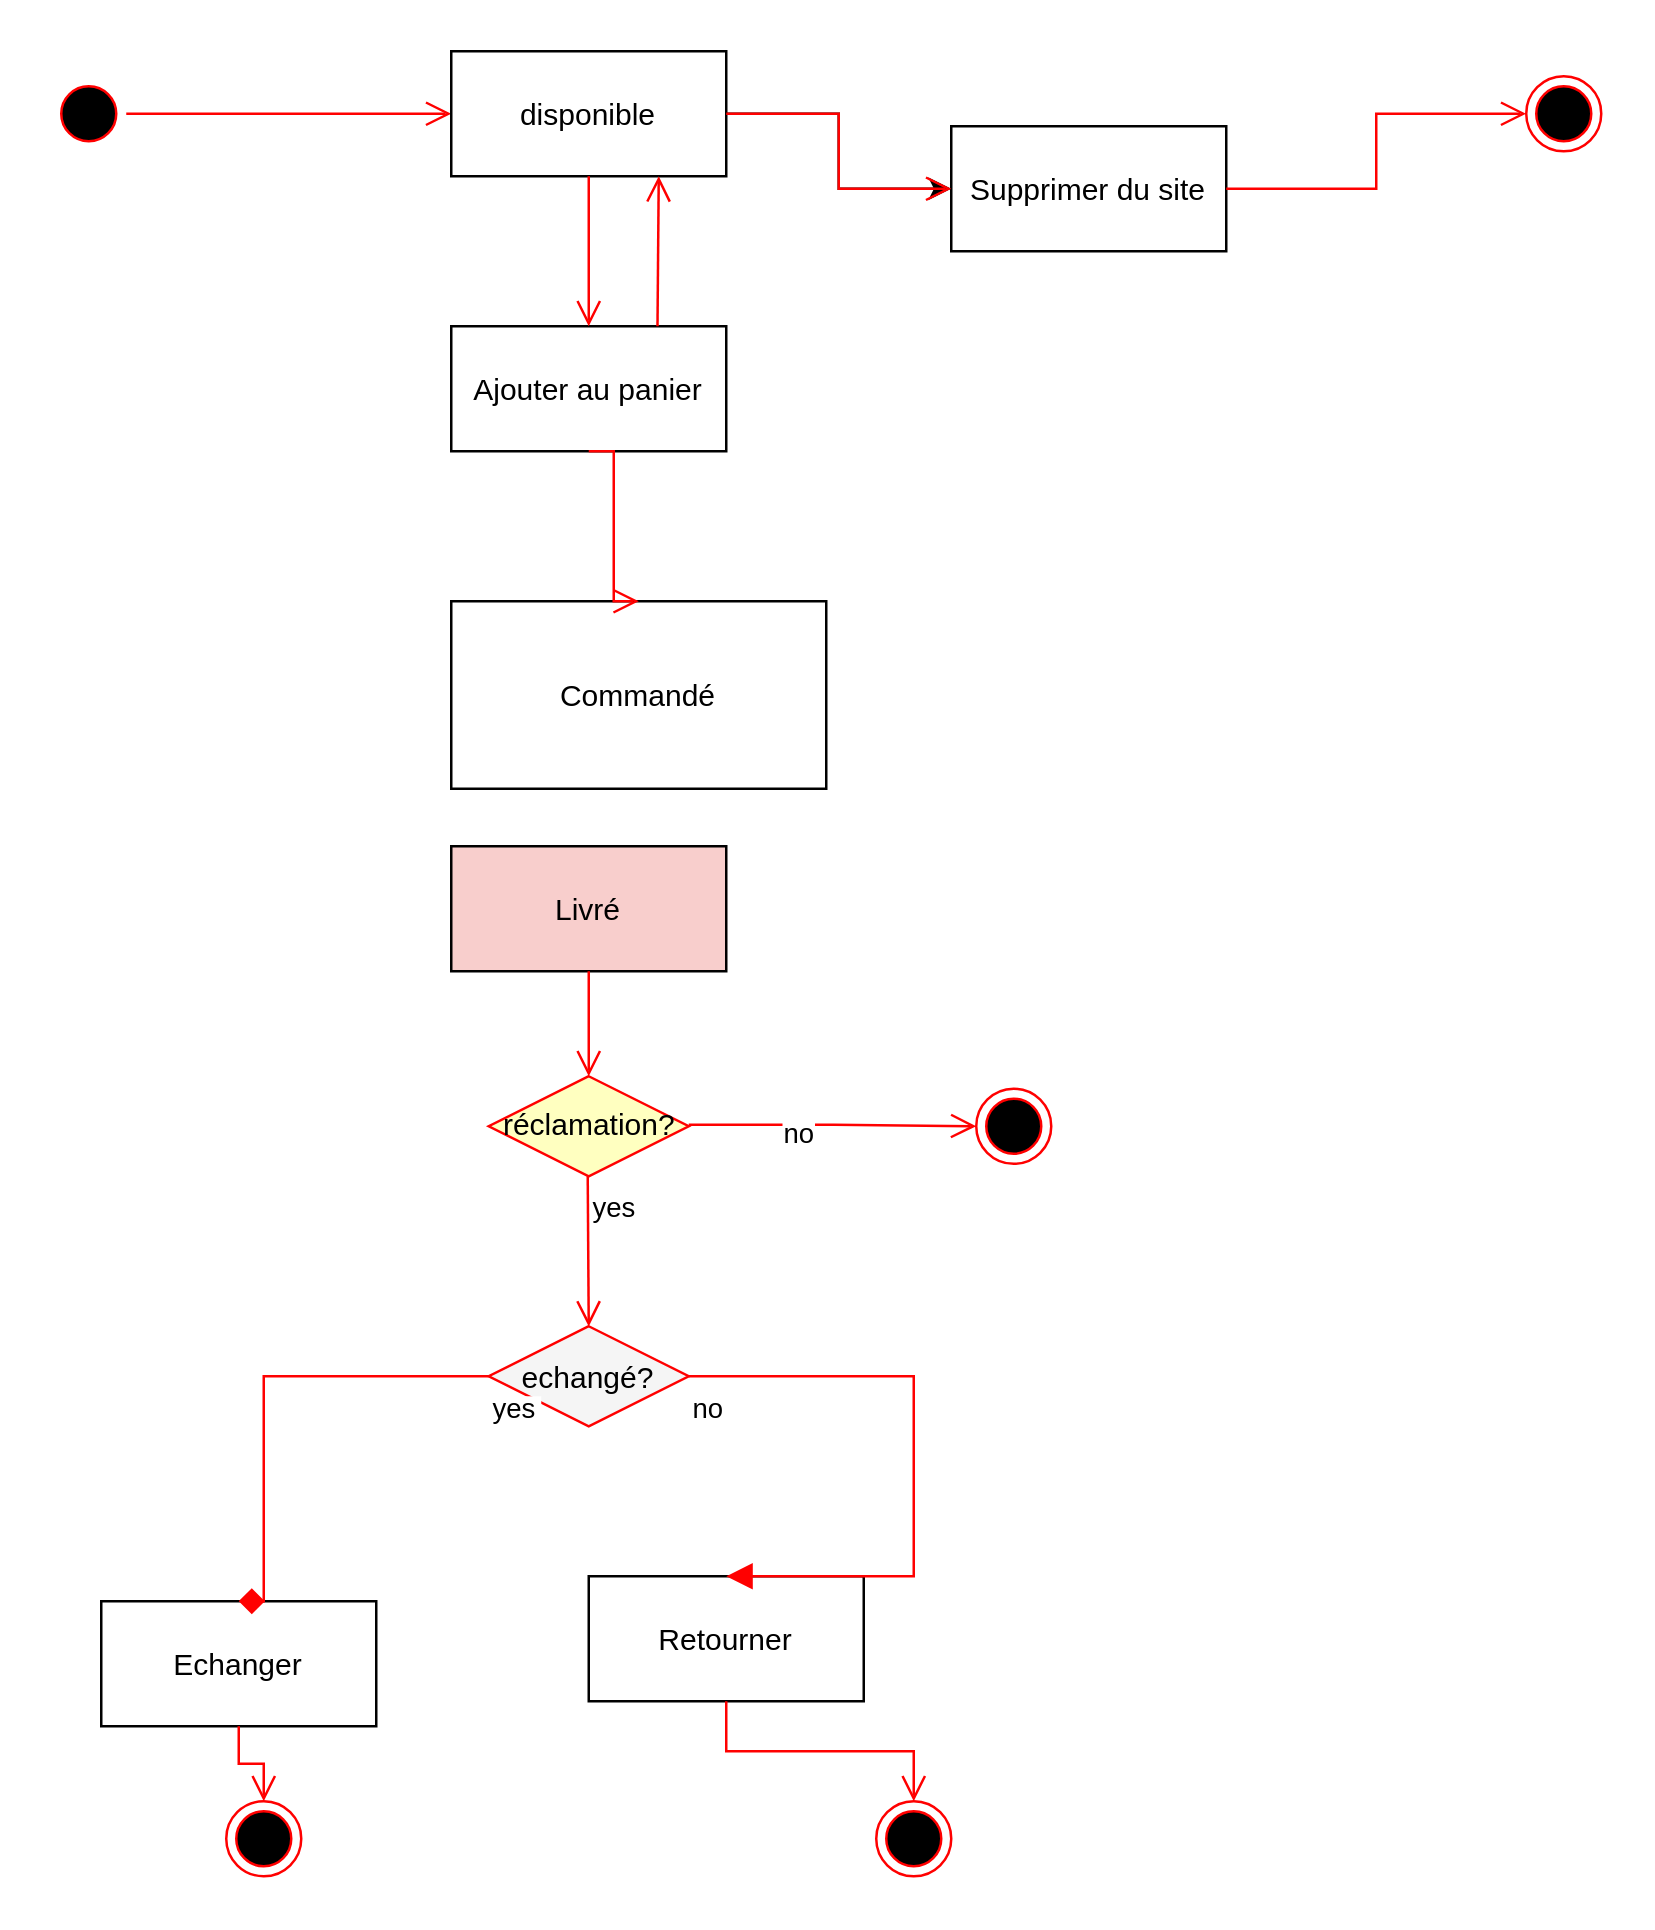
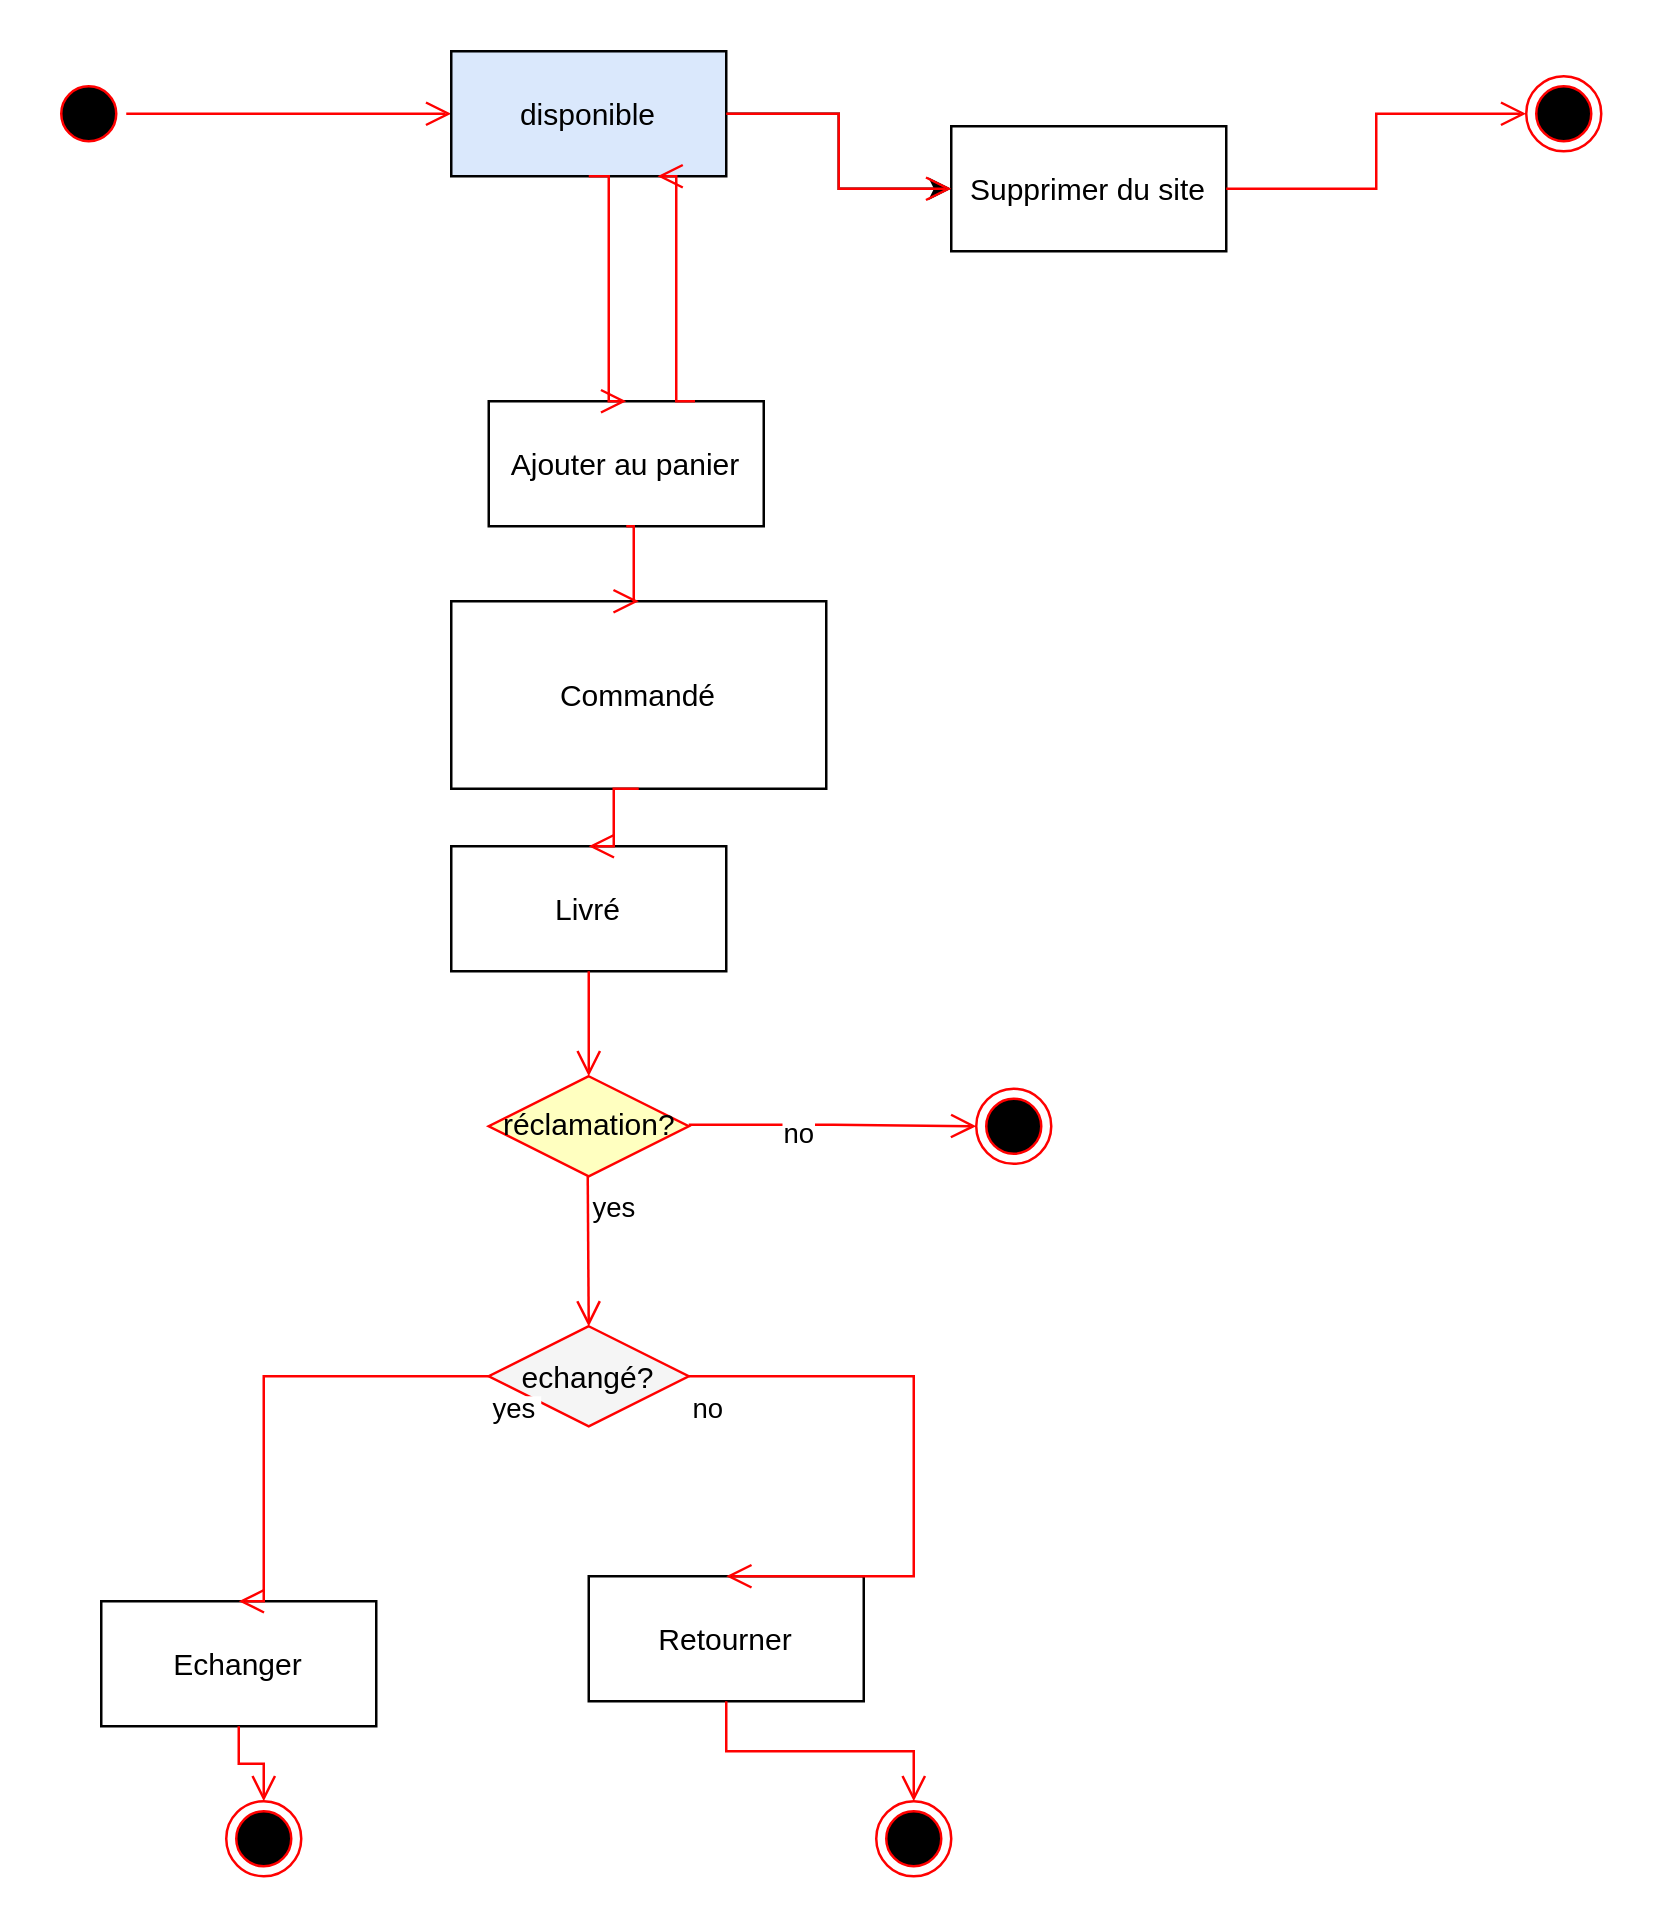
node "disponible": fillcolor #ffffff -> #dae8fc
node "Ajouter au panier": moved (589, 389) -> (626, 464)
edge "Commandé" -> "Livré": added
node "Livré": fillcolor #f8cecc -> #ffffff
edge "echangé?" -> "Retourner": arrowhead block -> open
edge "echangé?" -> "Echanger": arrowhead diamond -> open
